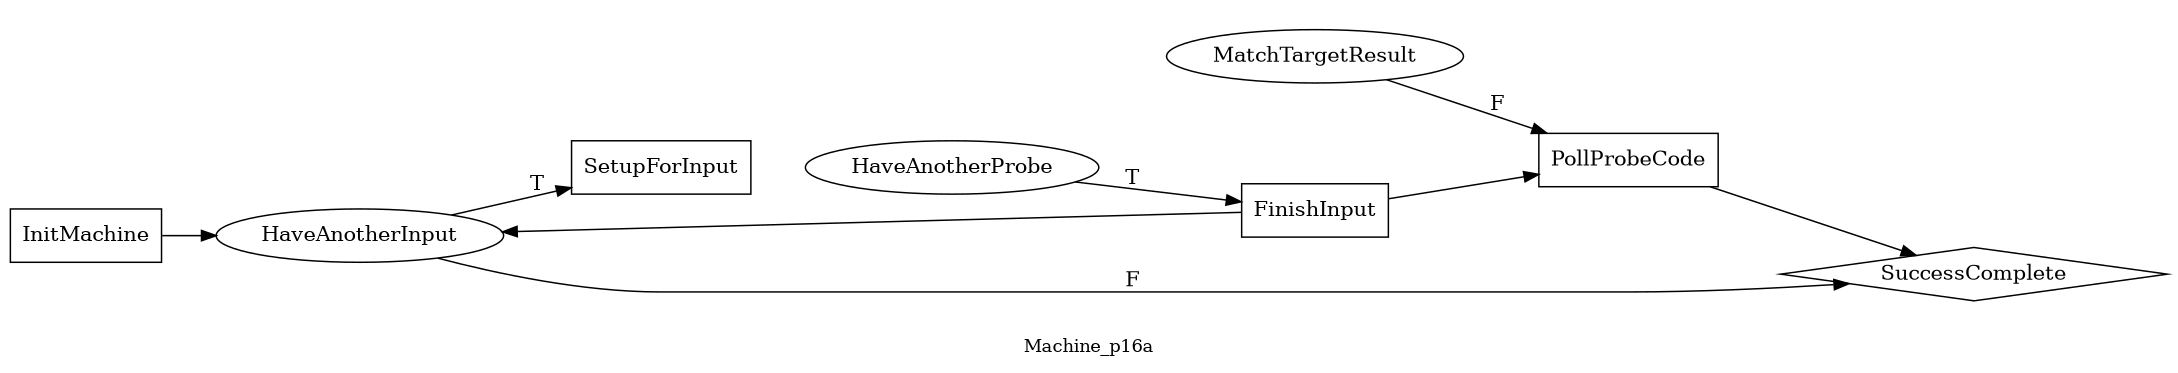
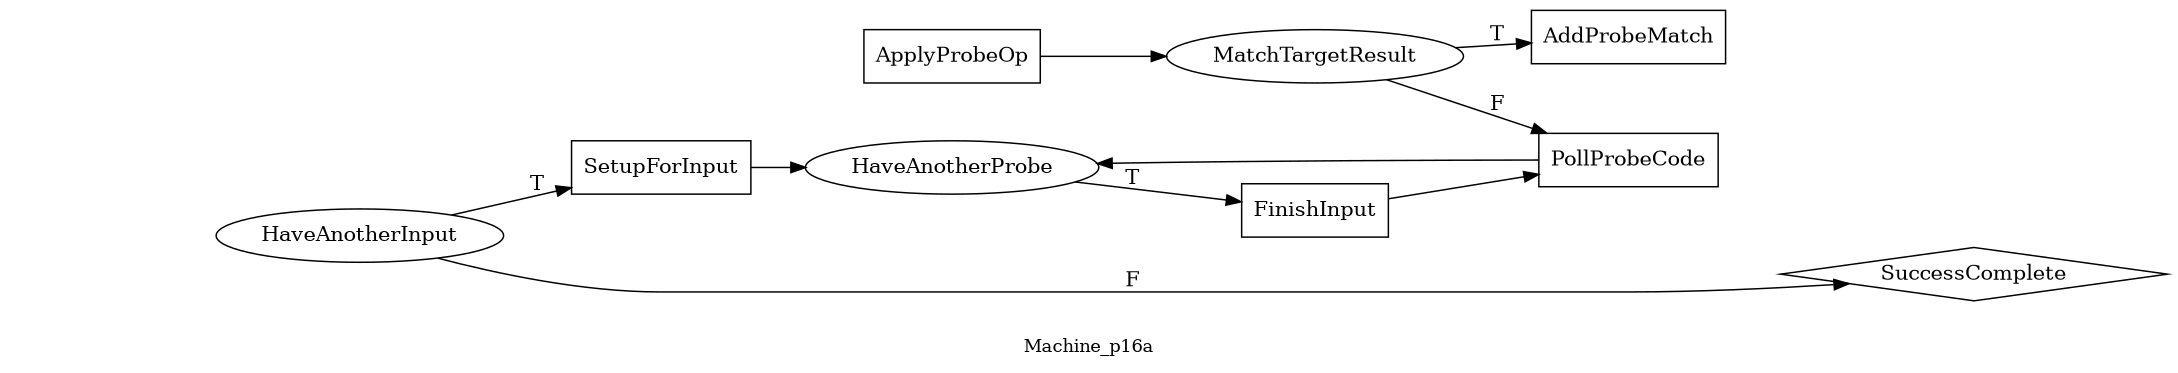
node "AddProbeMatch": added
node "ApplyProbeOp": added
edge "SetupForInput" -> "HaveAnotherProbe": added
edge "PollProbeCode" -> "SuccessComplete": now "PollProbeCode" -> "HaveAnotherProbe"
edge "FinishInput" -> "HaveAnotherInput": removed
node "InitMachine": removed
